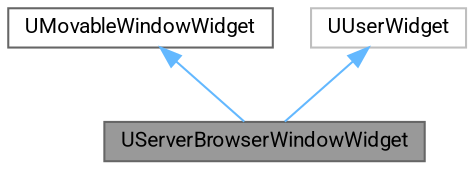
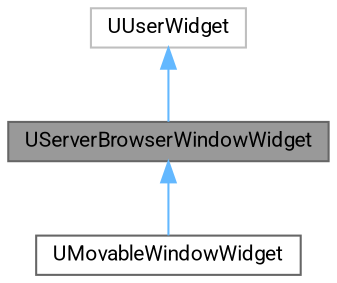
edge "UServerBrowserWindowWidget" -> "UMovableWindowWidget": reversed
